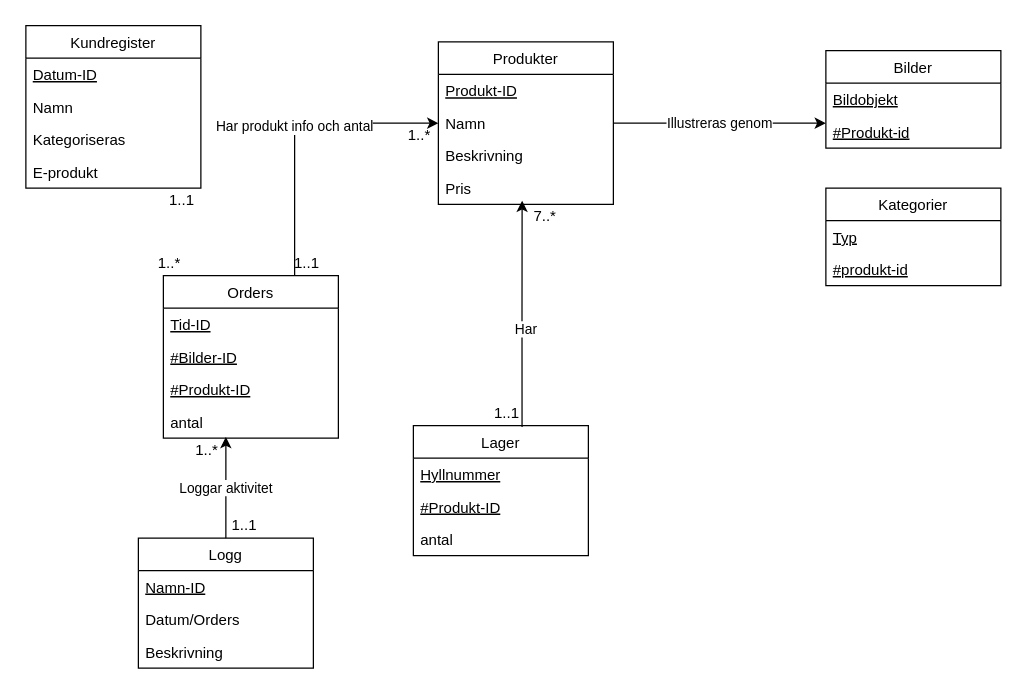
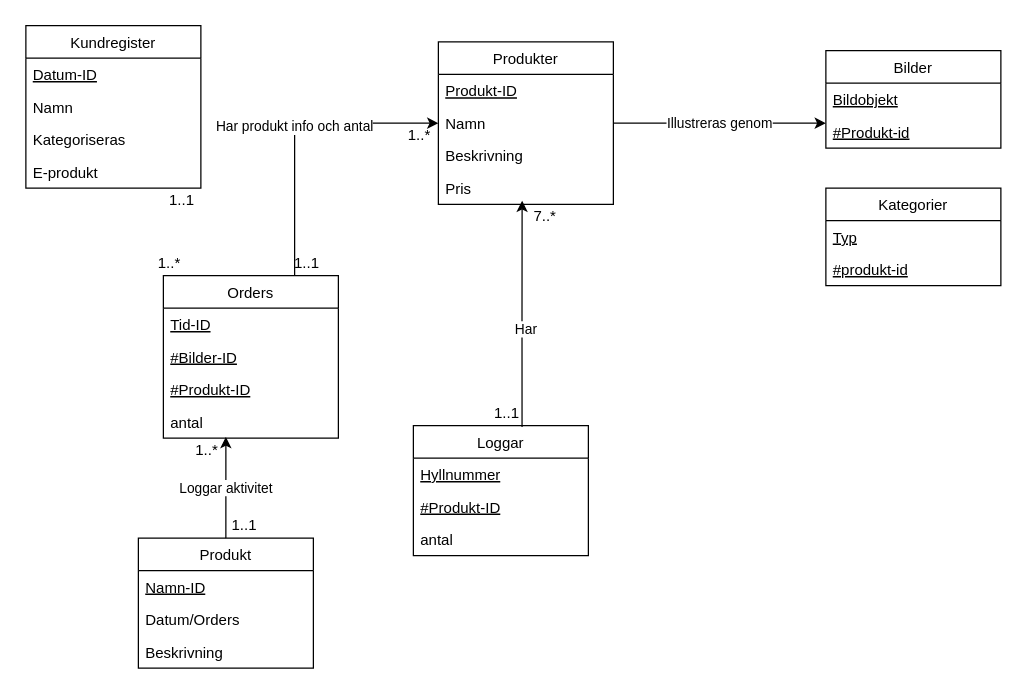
node "Lager": label "Lager" -> "Loggar"
node "Logg": label "Logg" -> "Produkt"
